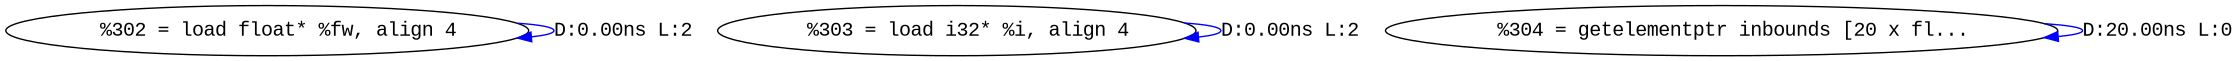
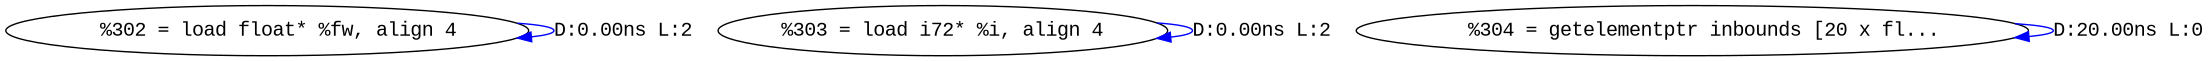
node "%303 = load i32* %i, align 4": label "%303 = load i32* %i, align 4" -> "%303 = load i72* %i, align 4"
